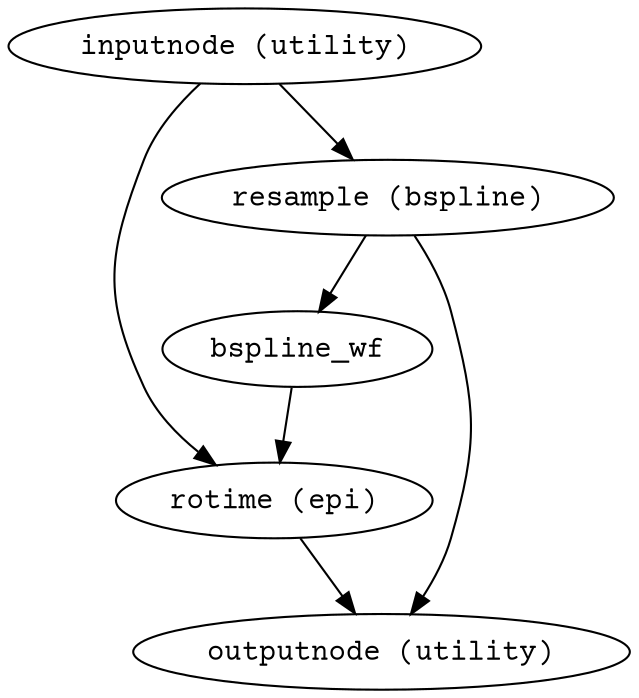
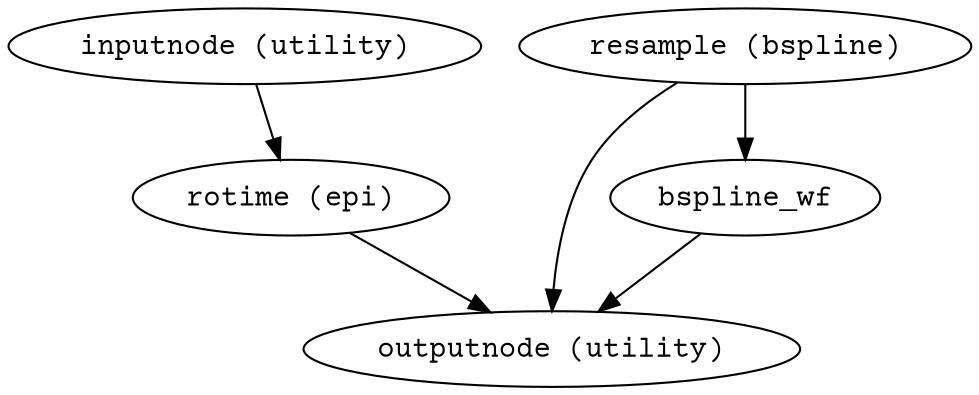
edge "inputnode (utility)" -> "resample (bspline)": removed
edge "bspline_wf" -> "rotime (epi)": now "bspline_wf" -> "outputnode (utility)"
